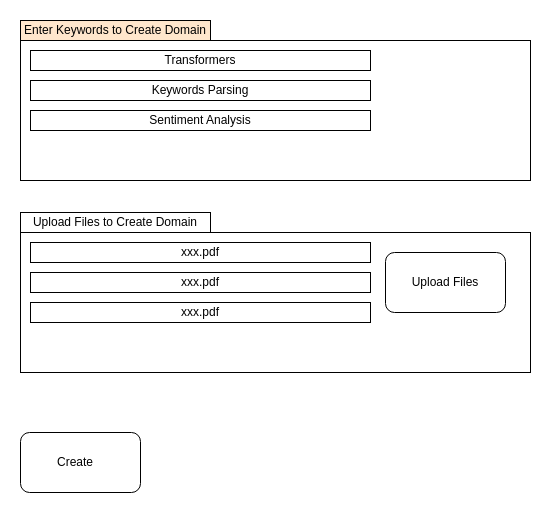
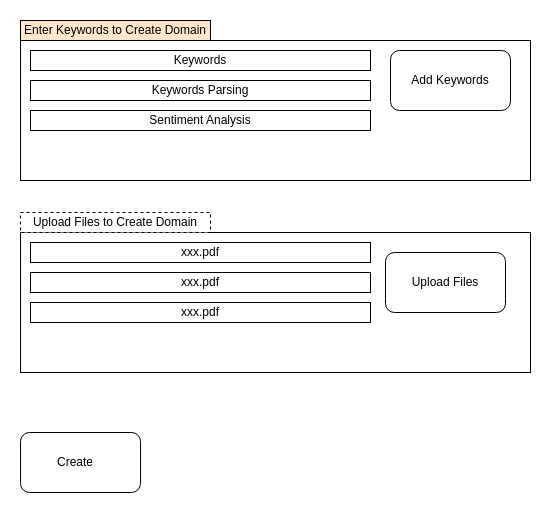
node "Transformers": label "Transformers" -> "Keywords"
node "Add Keywords": added
node "Upload Files to Create Domain": style solid -> dashed
